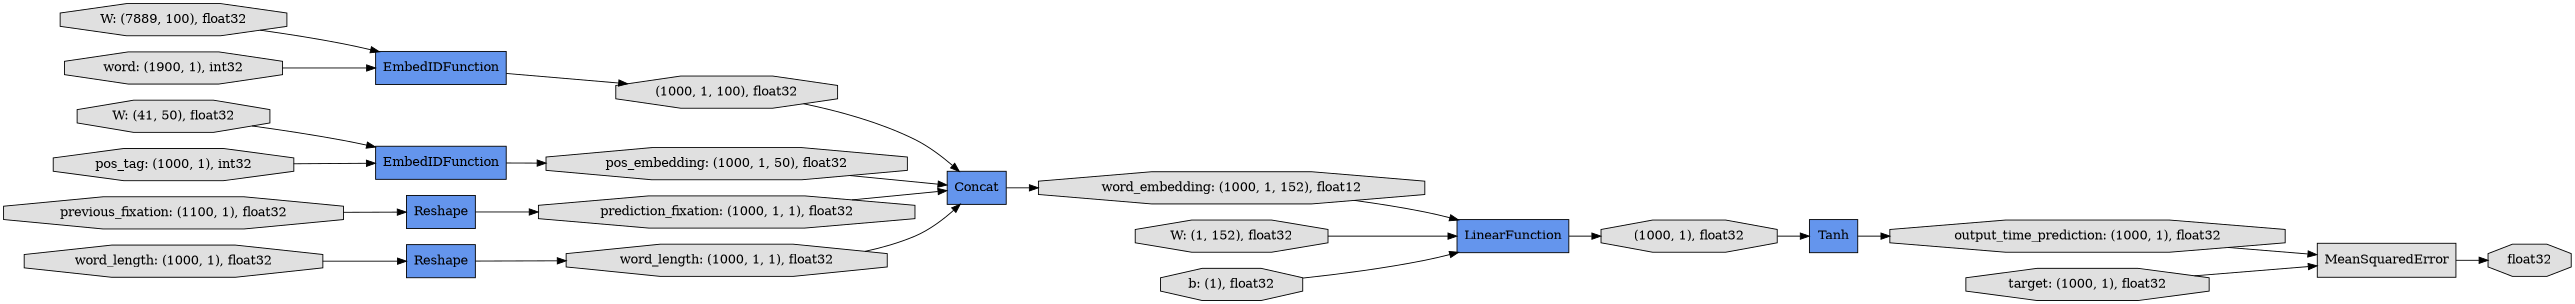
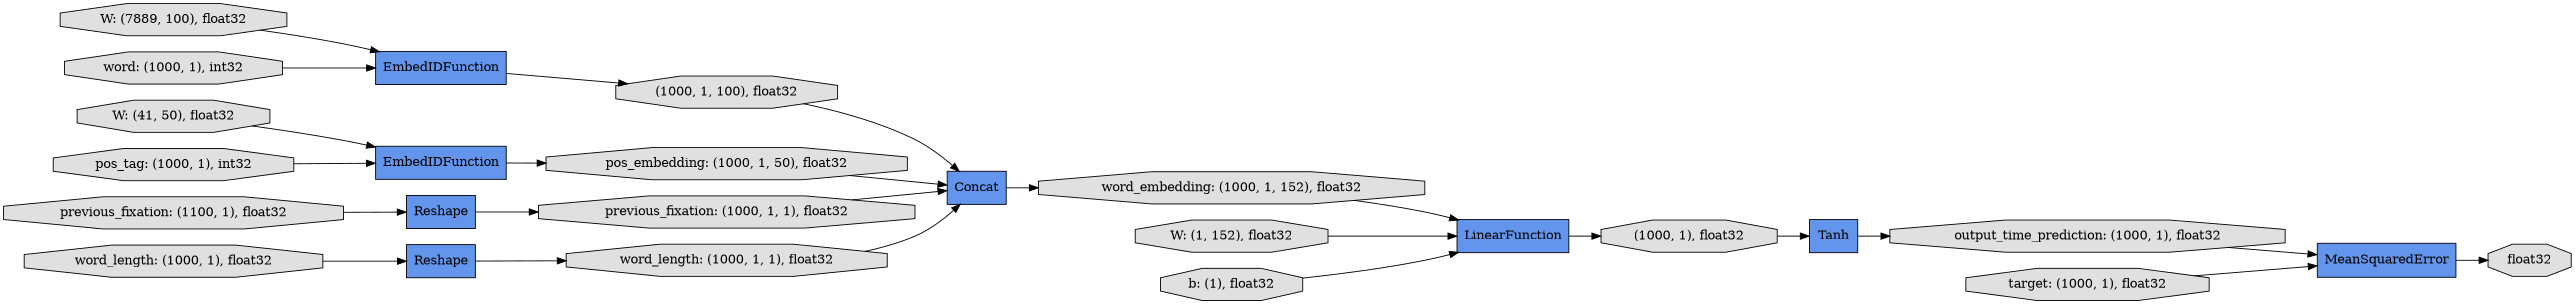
node "word: (1900, 1), int32": label "word: (1900, 1), int32" -> "word: (1000, 1), int32"
node "word_embedding: (1000, 1, 152), float12": label "word_embedding: (1000, 1, 152), float12" -> "word_embedding: (1000, 1, 152), float32"
node "prediction_fixation: (1000, 1, 1), float32": label "prediction_fixation: (1000, 1, 1), float32" -> "previous_fixation: (1000, 1, 1), float32"
node "MeanSquaredError": fillcolor #e0e0e0 -> #6495ed
